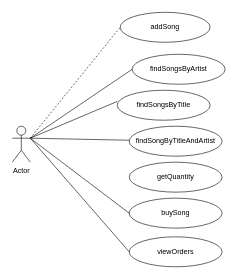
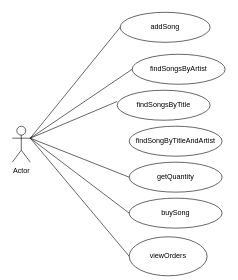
edge "addSong" -- "Actor": style dashed -> solid
edge "findSongByTitleAndArtist" -- "Actor": now "getQuantity" -- "Actor"
node "viewOrders": size 93x30 -> 78x39
